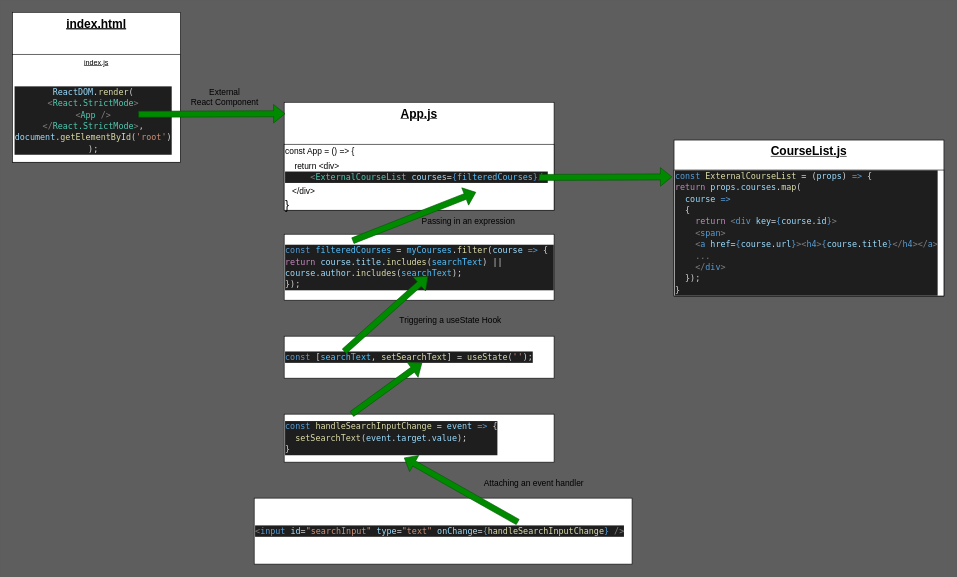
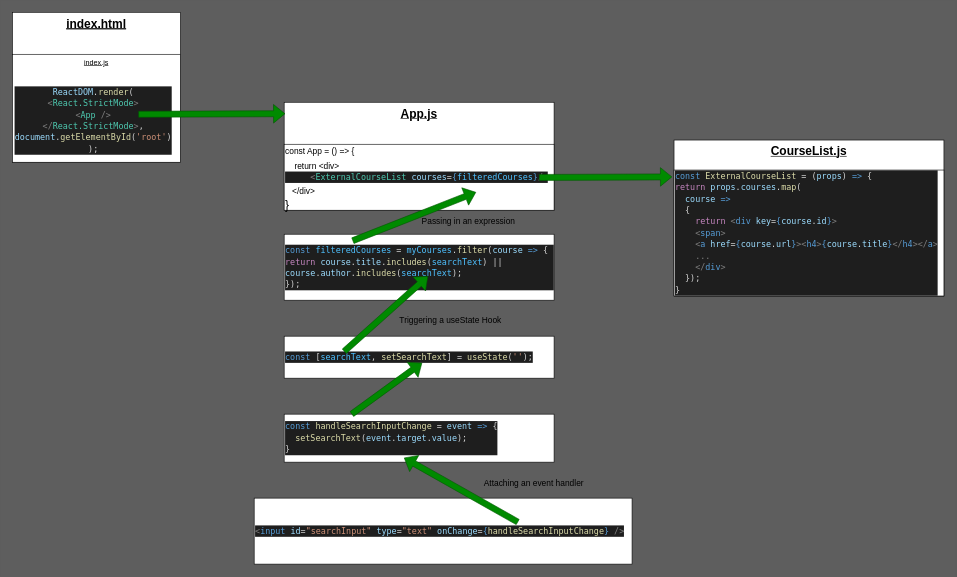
node "ExternalReact Component": removed
